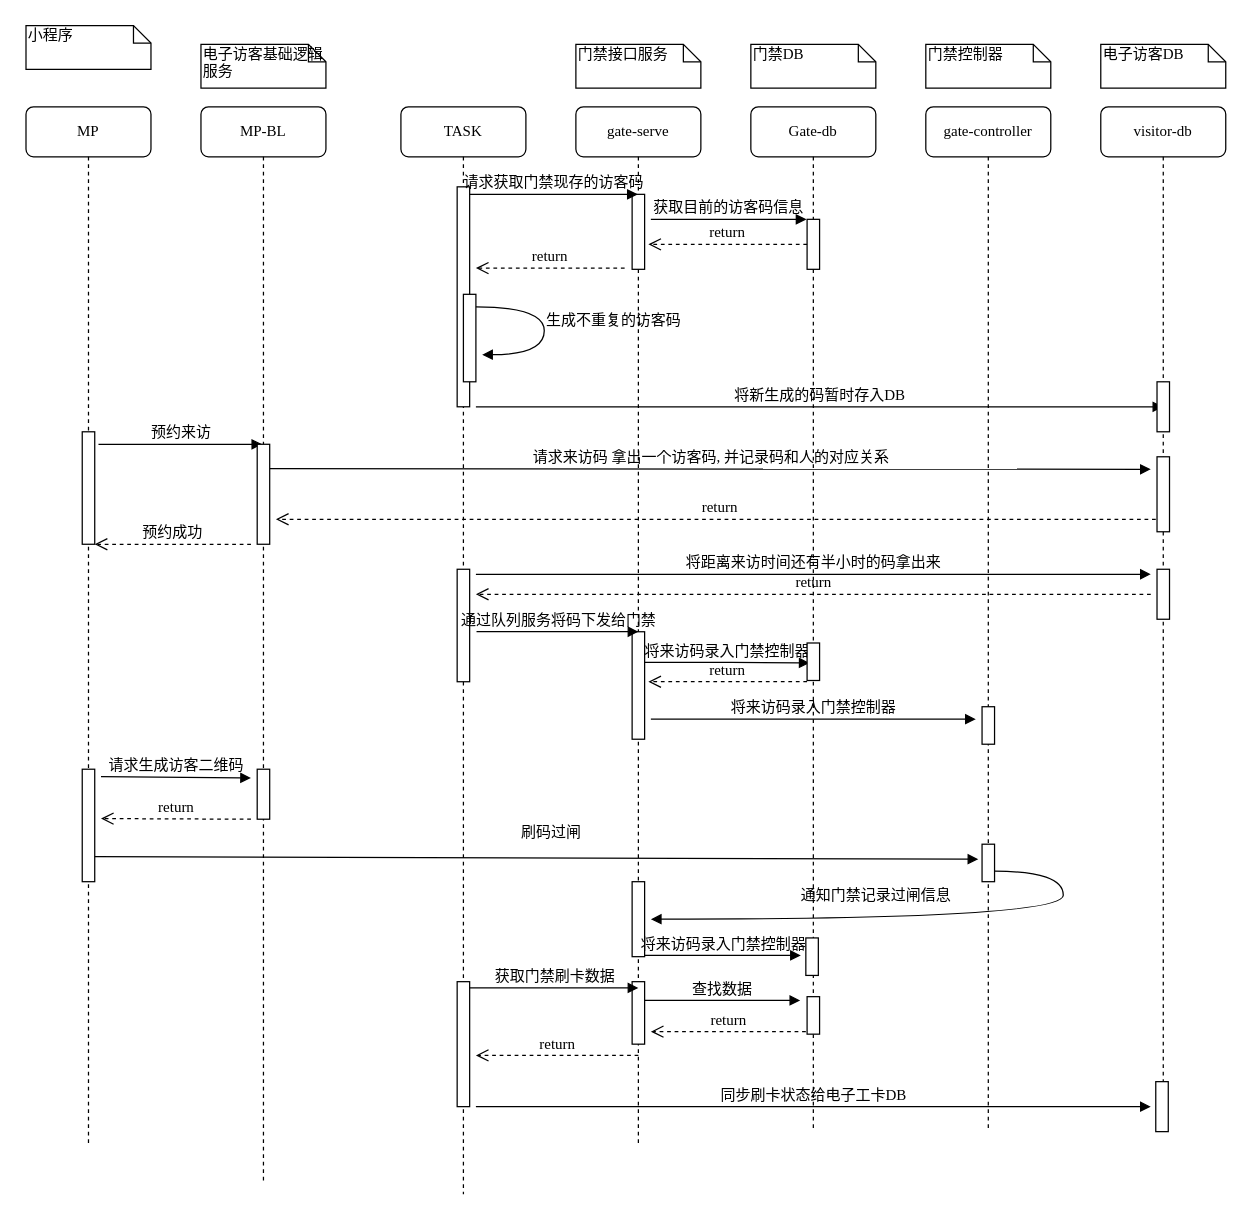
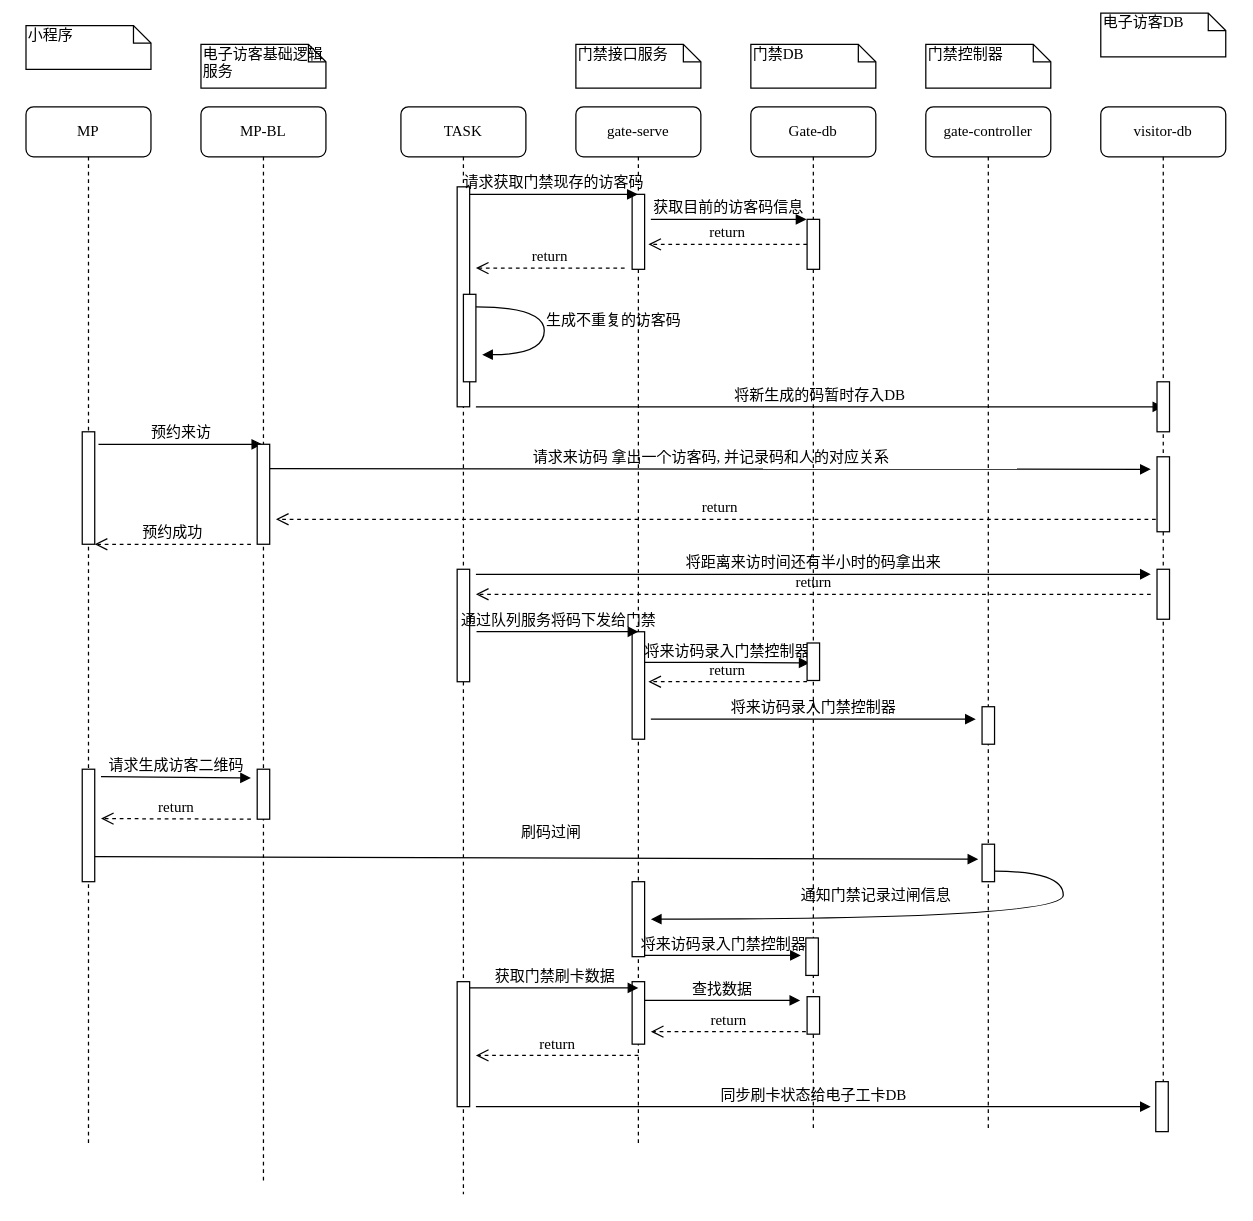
node "电子访客DB": moved (1163, 66) -> (1163, 35)
